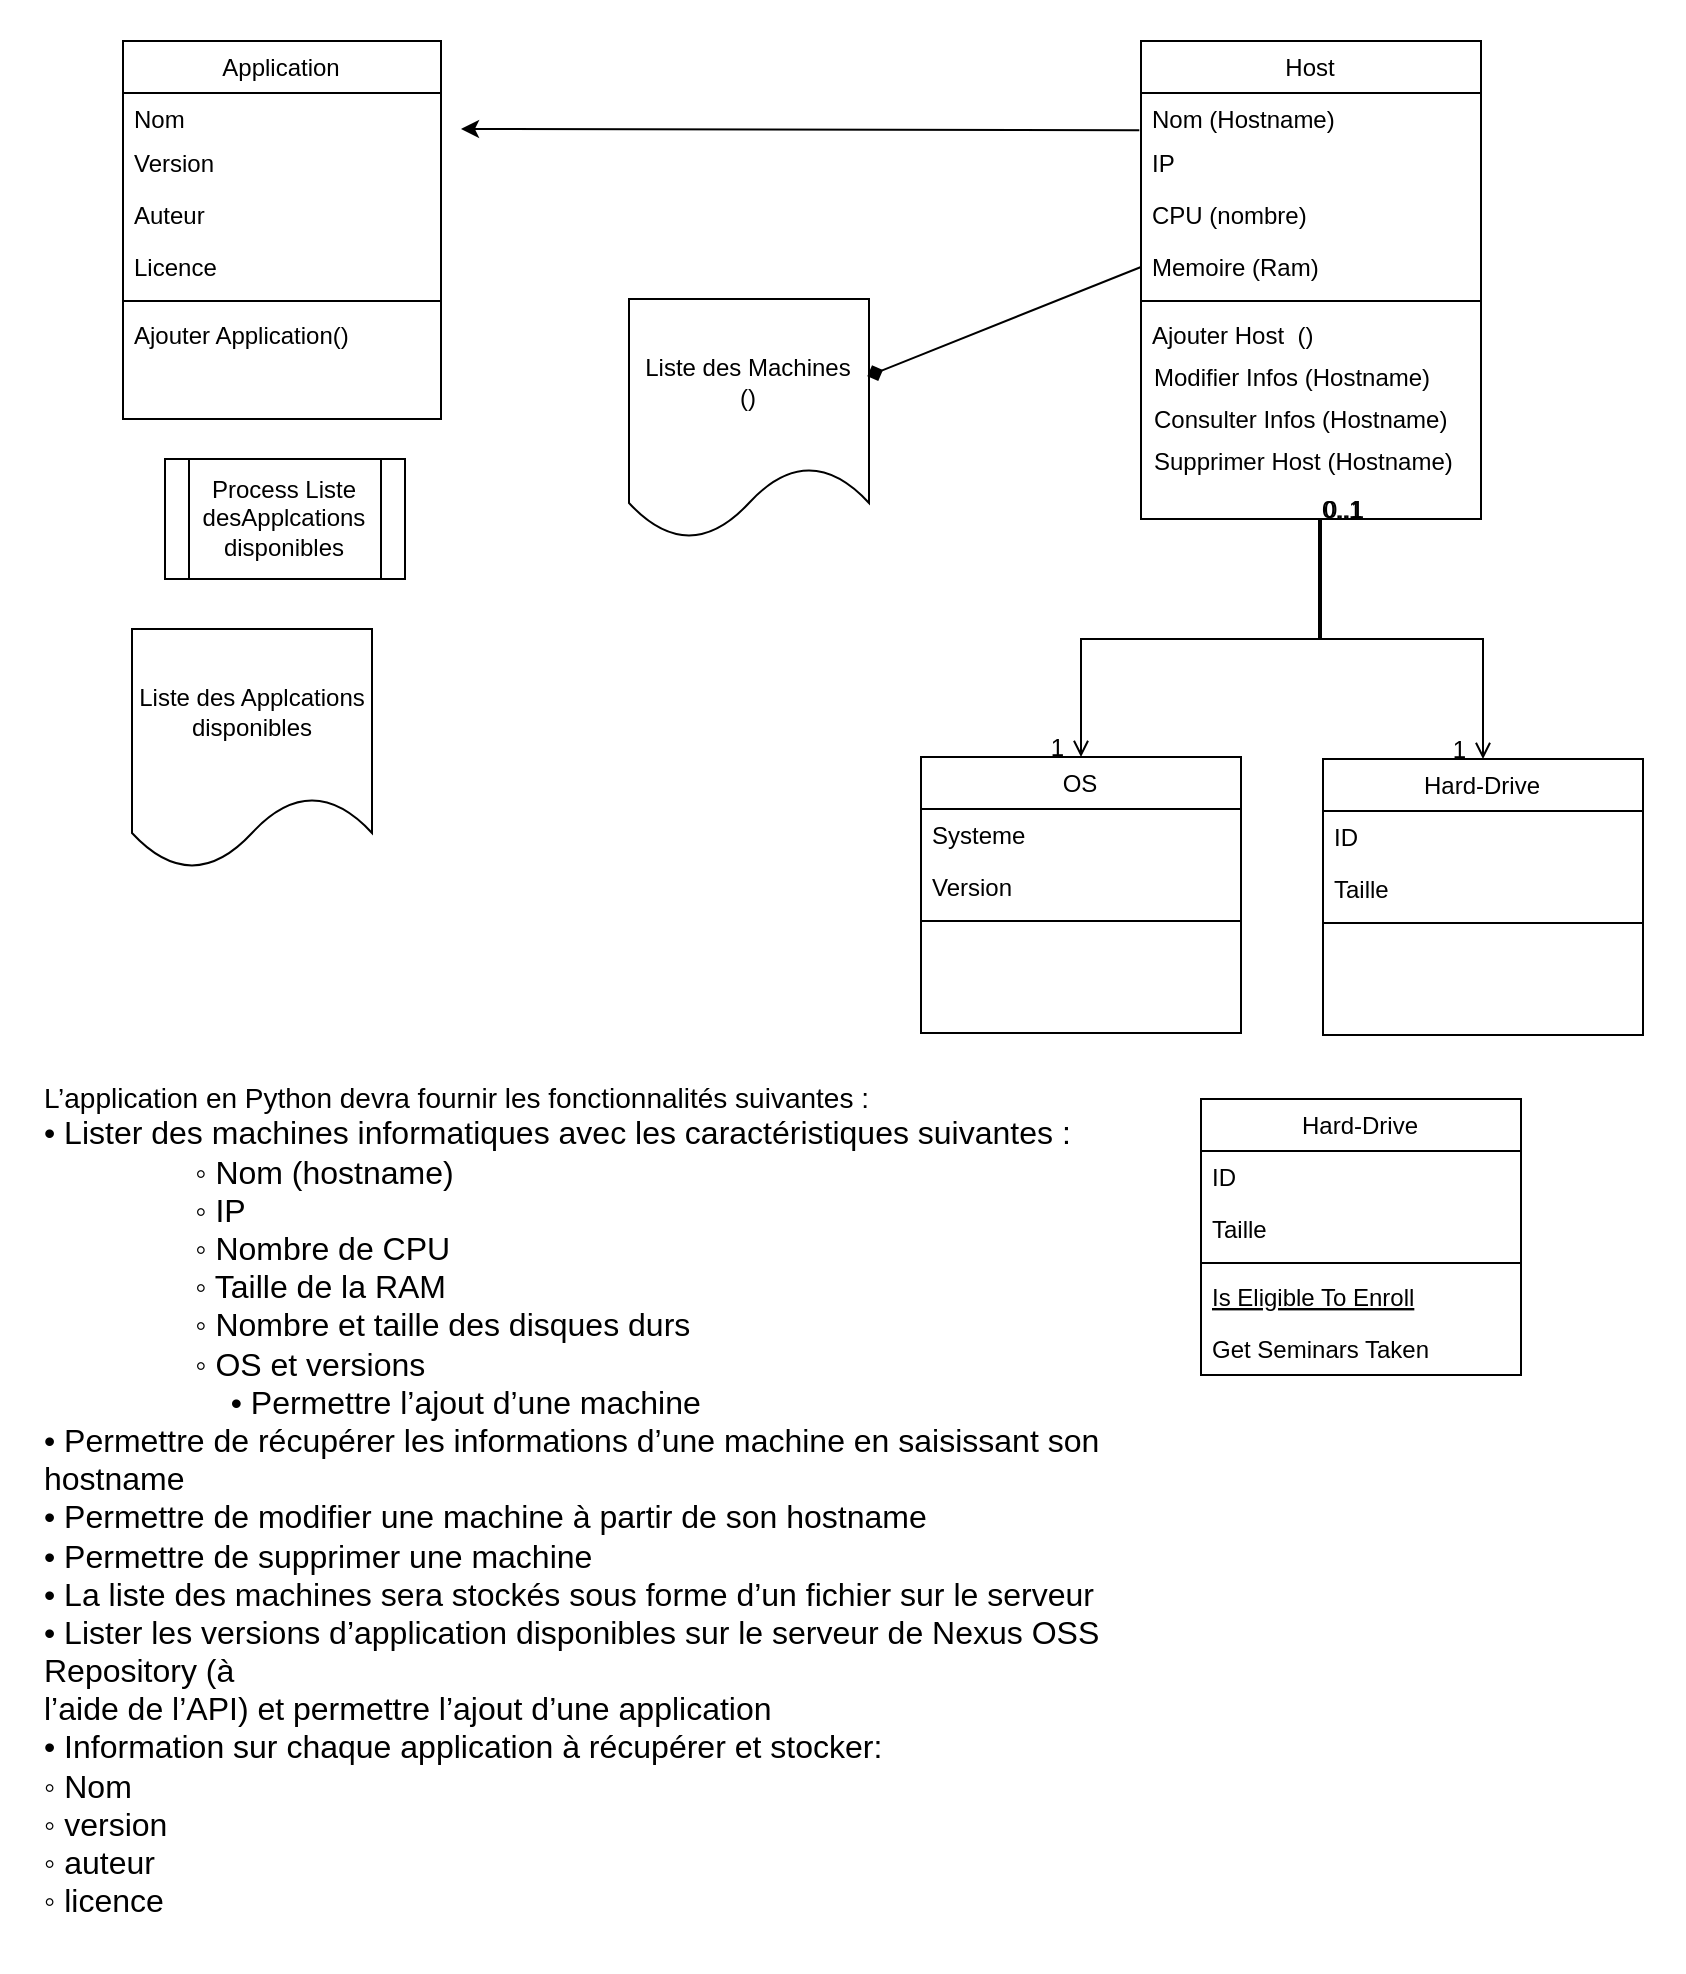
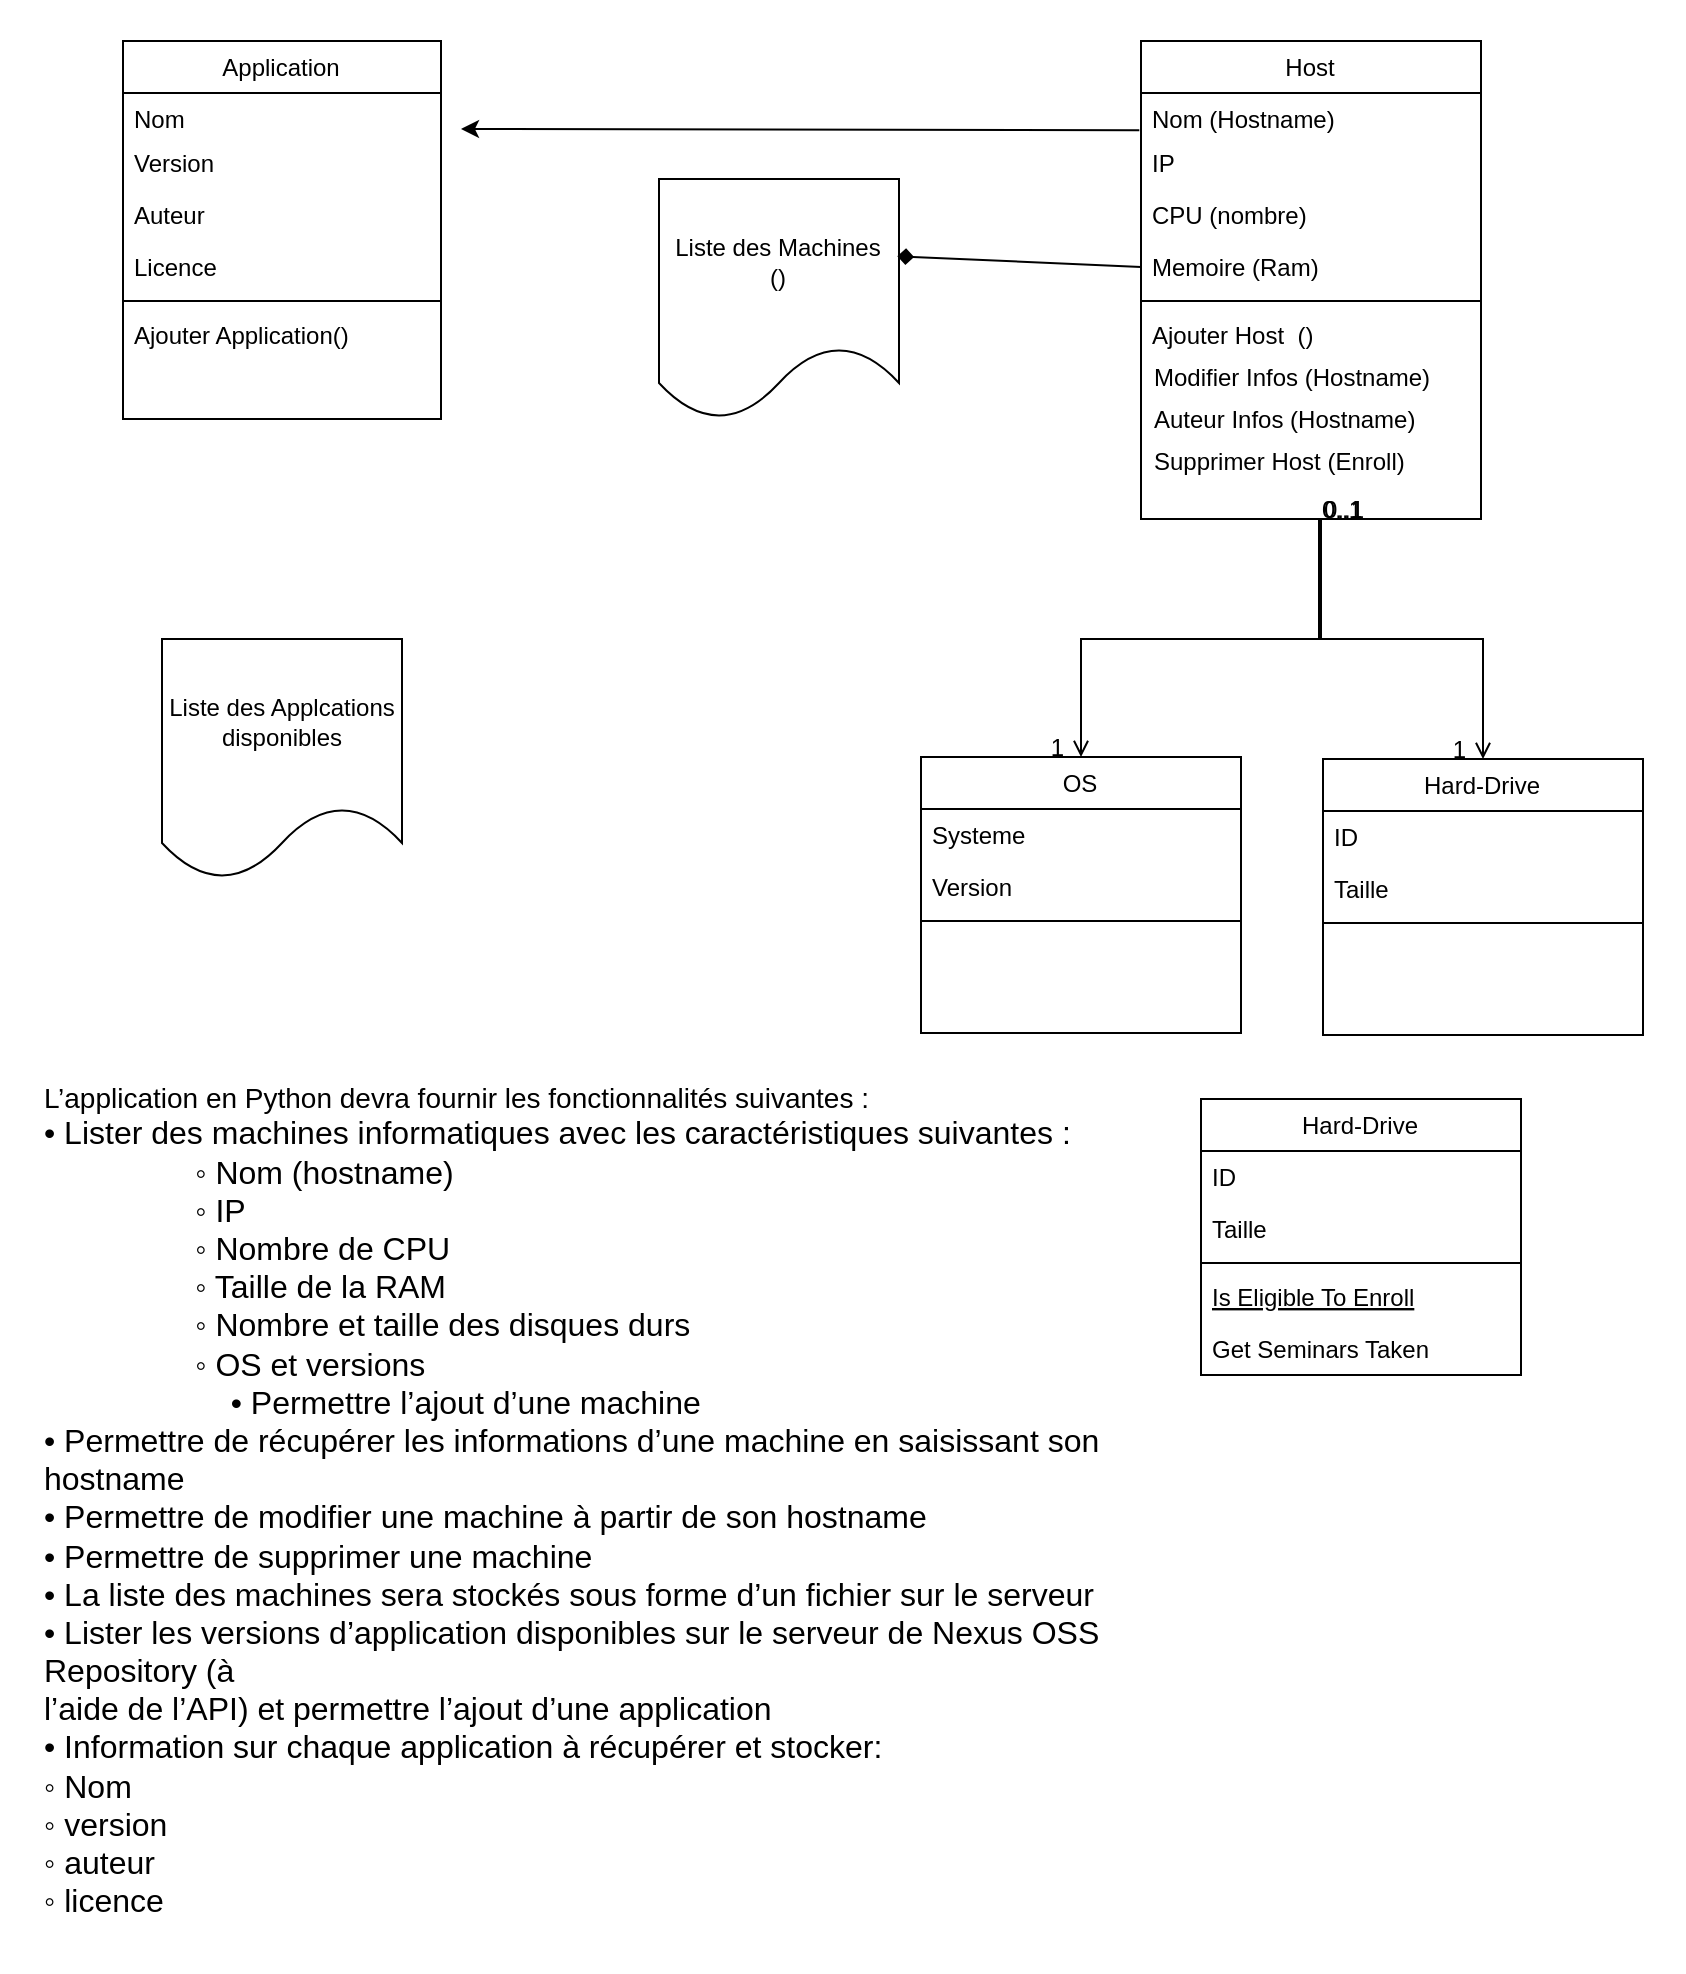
node "Liste des Machines ()": moved (749, 419) -> (779, 299)
node "Consulter Infos (Hostname)": label "Consulter Infos (Hostname)" -> "Auteur Infos (Hostname)"
node "Supprimer Host (Hostname)": label "Supprimer Host (Hostname)" -> "Supprimer Host (Enroll)"
node "Process Liste desApplcations disponibles": removed
node "Liste des Applcations disponibles": moved (252, 749) -> (282, 759)
